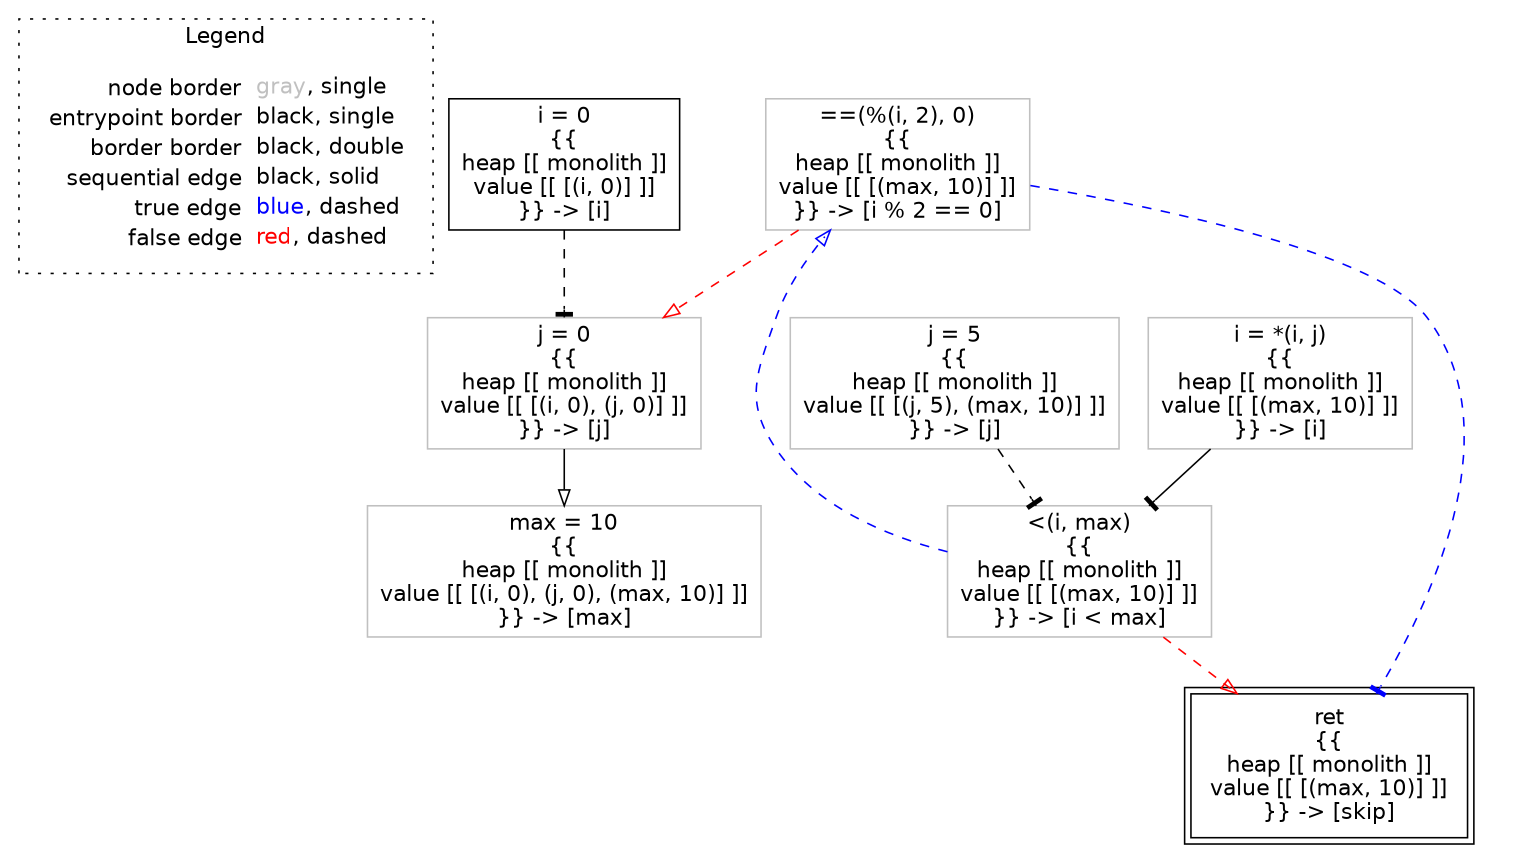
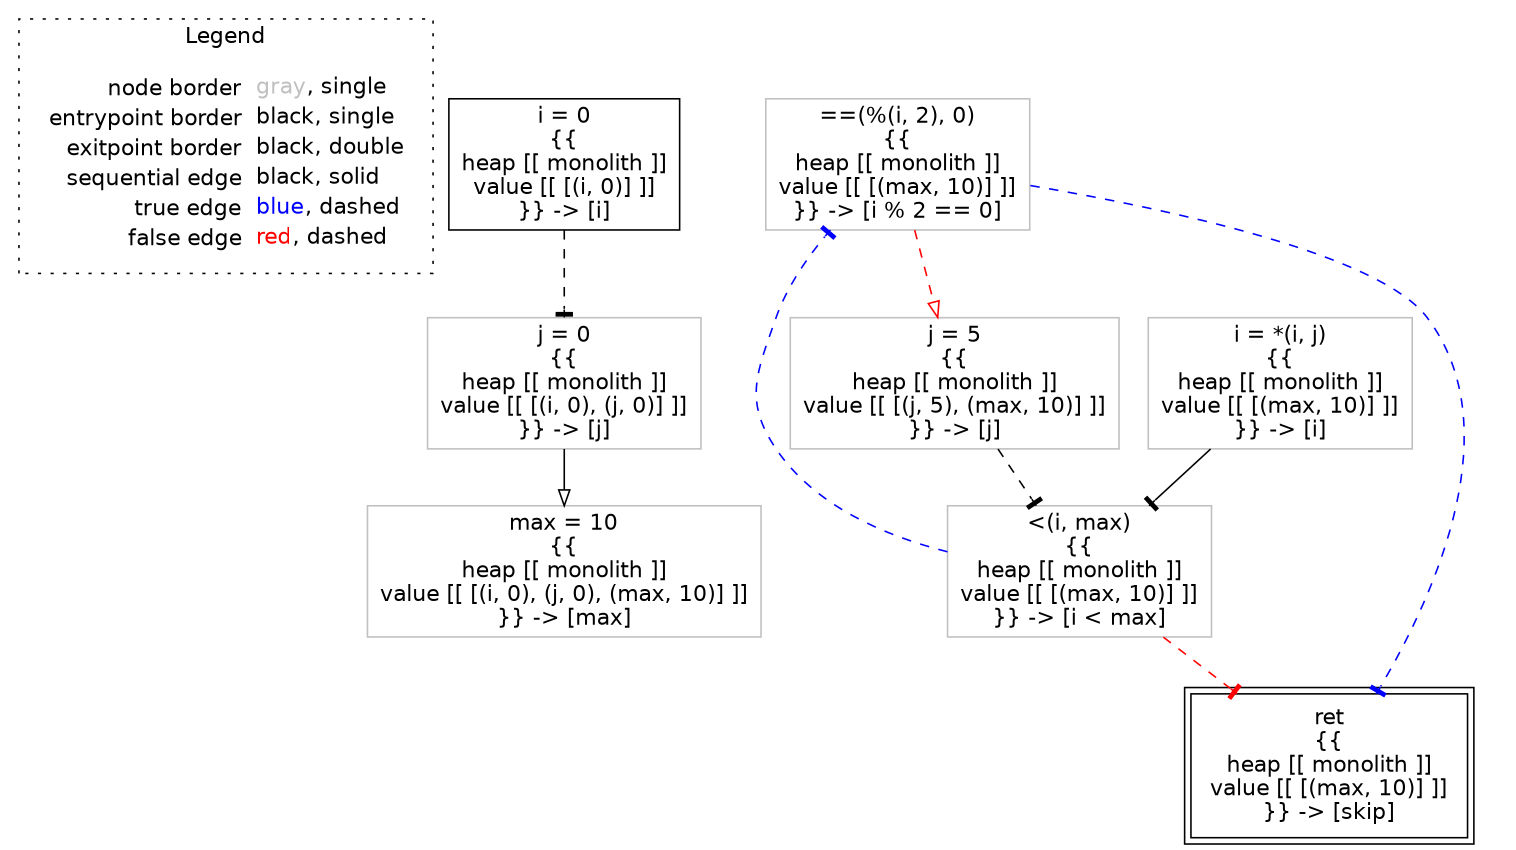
node "node border": text "border border" -> "exitpoint border"
edge "==(%(i, 2), 0)" -> "j = 0": now "==(%(i, 2), 0)" -> "j = 5"
edge "<(i, max)" -> "==(%(i, 2), 0)": arrowhead onormal -> tee
edge "<(i, max)" -> "ret": arrowhead onormal -> tee
